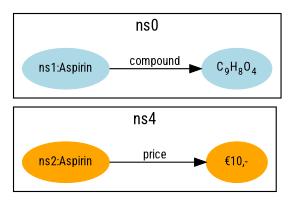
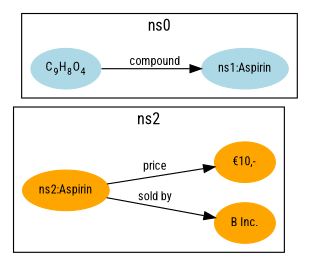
edge "ns1:Aspirin" -> "C": reversed
cluster "ns4": label "ns4" -> "ns2"
node "B Inc.": added
